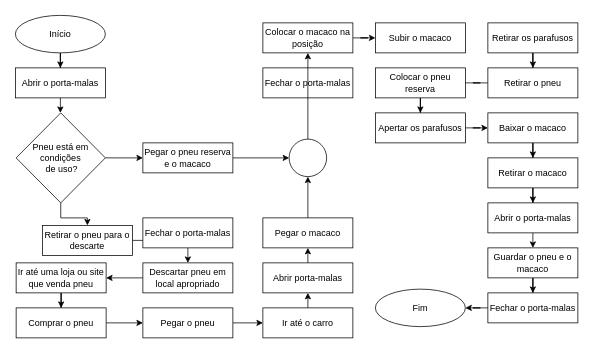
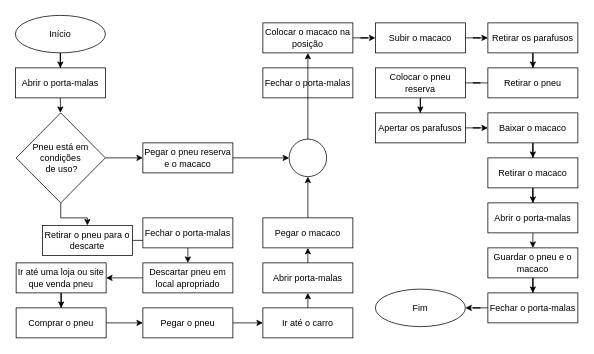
edge "Subir o macaco" -> "Retirar os parafusos": added
